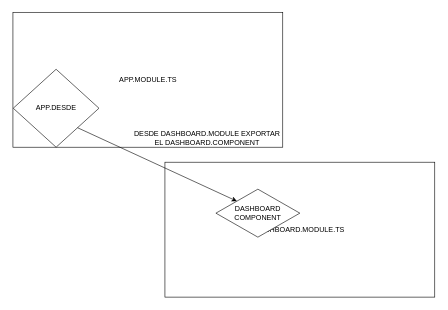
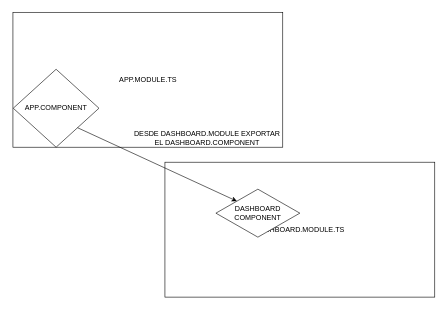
node "APP.DESDE": label "APP.DESDE" -> "APP.COMPONENT"
